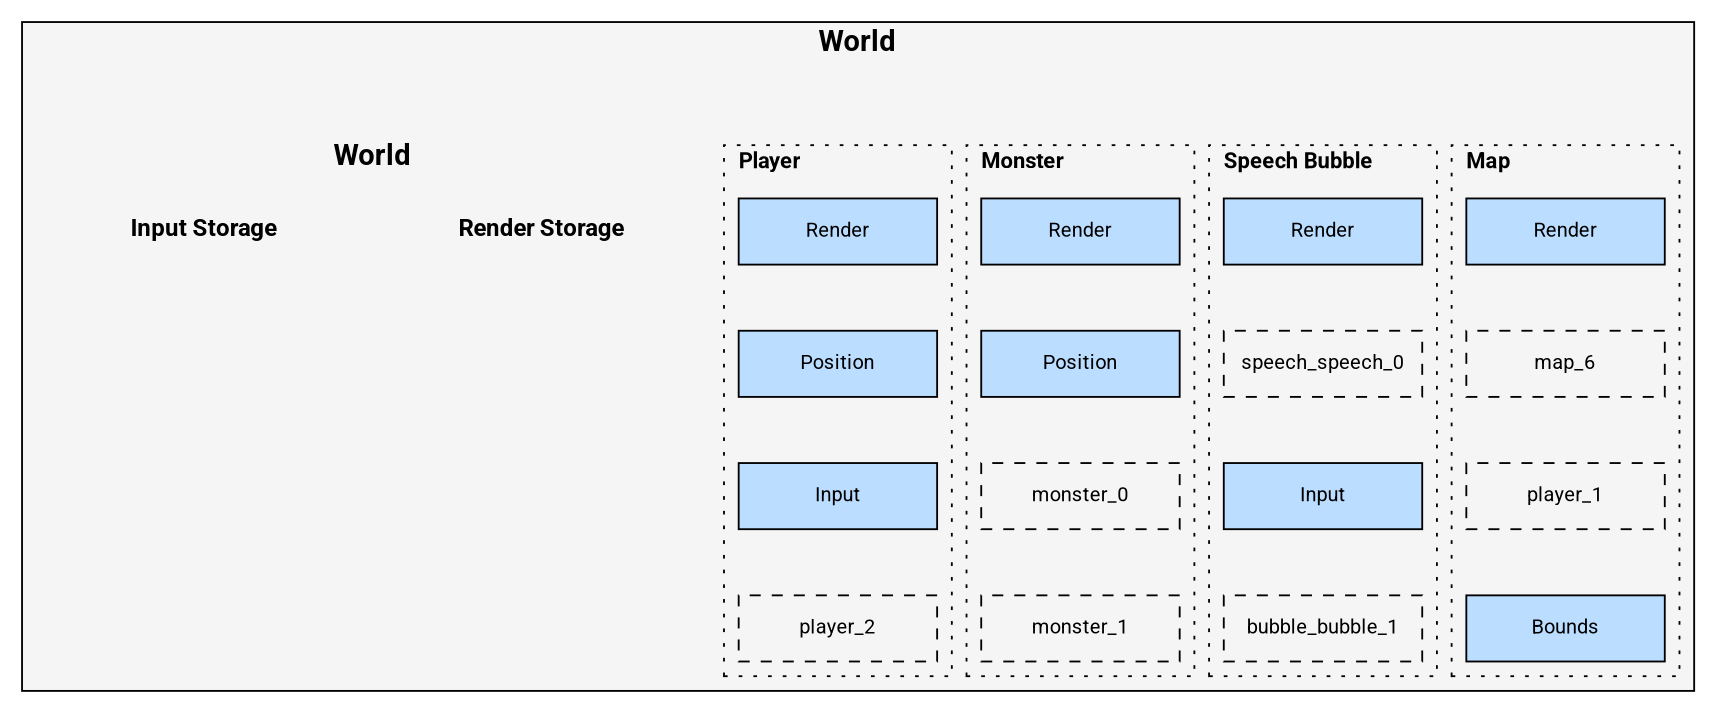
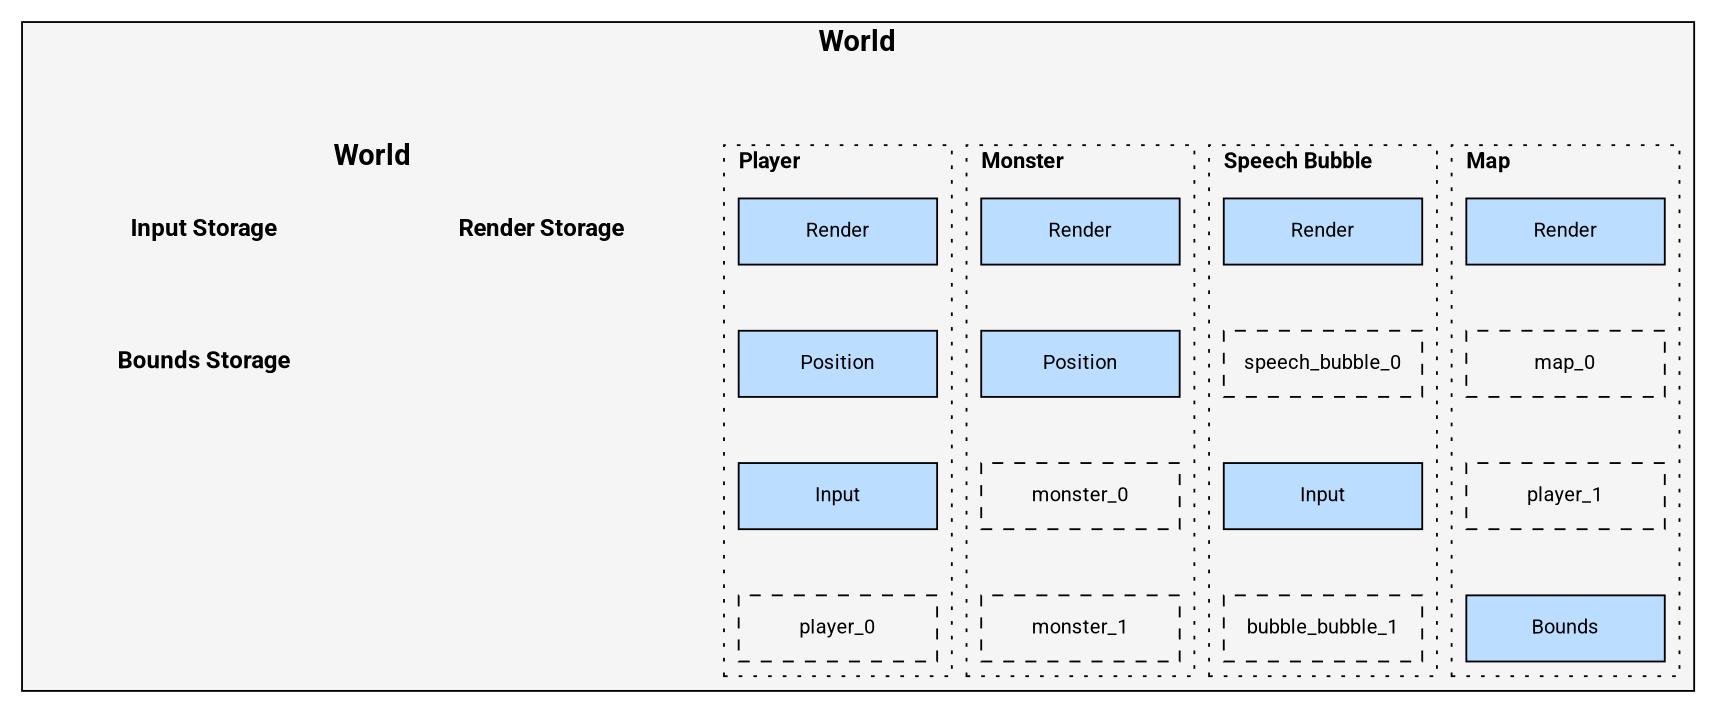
node "Bounds Storage": added
node "speech_speech_0": label "speech_speech_0" -> "speech_bubble_0"
node "map_6": label "map_6" -> "map_0"
node "player_2": label "player_2" -> "player_0"
